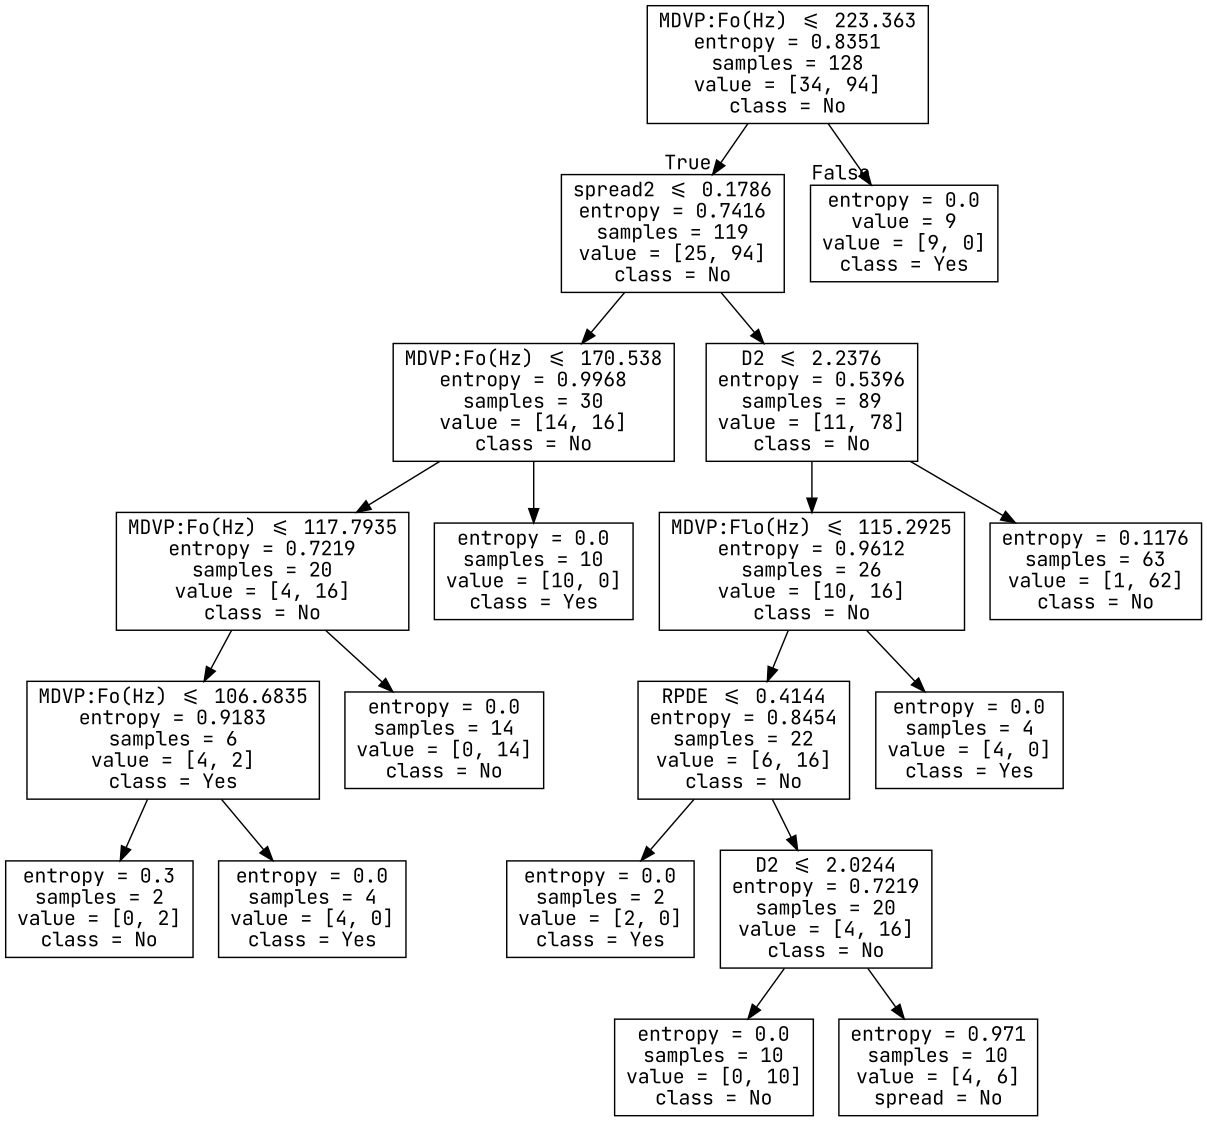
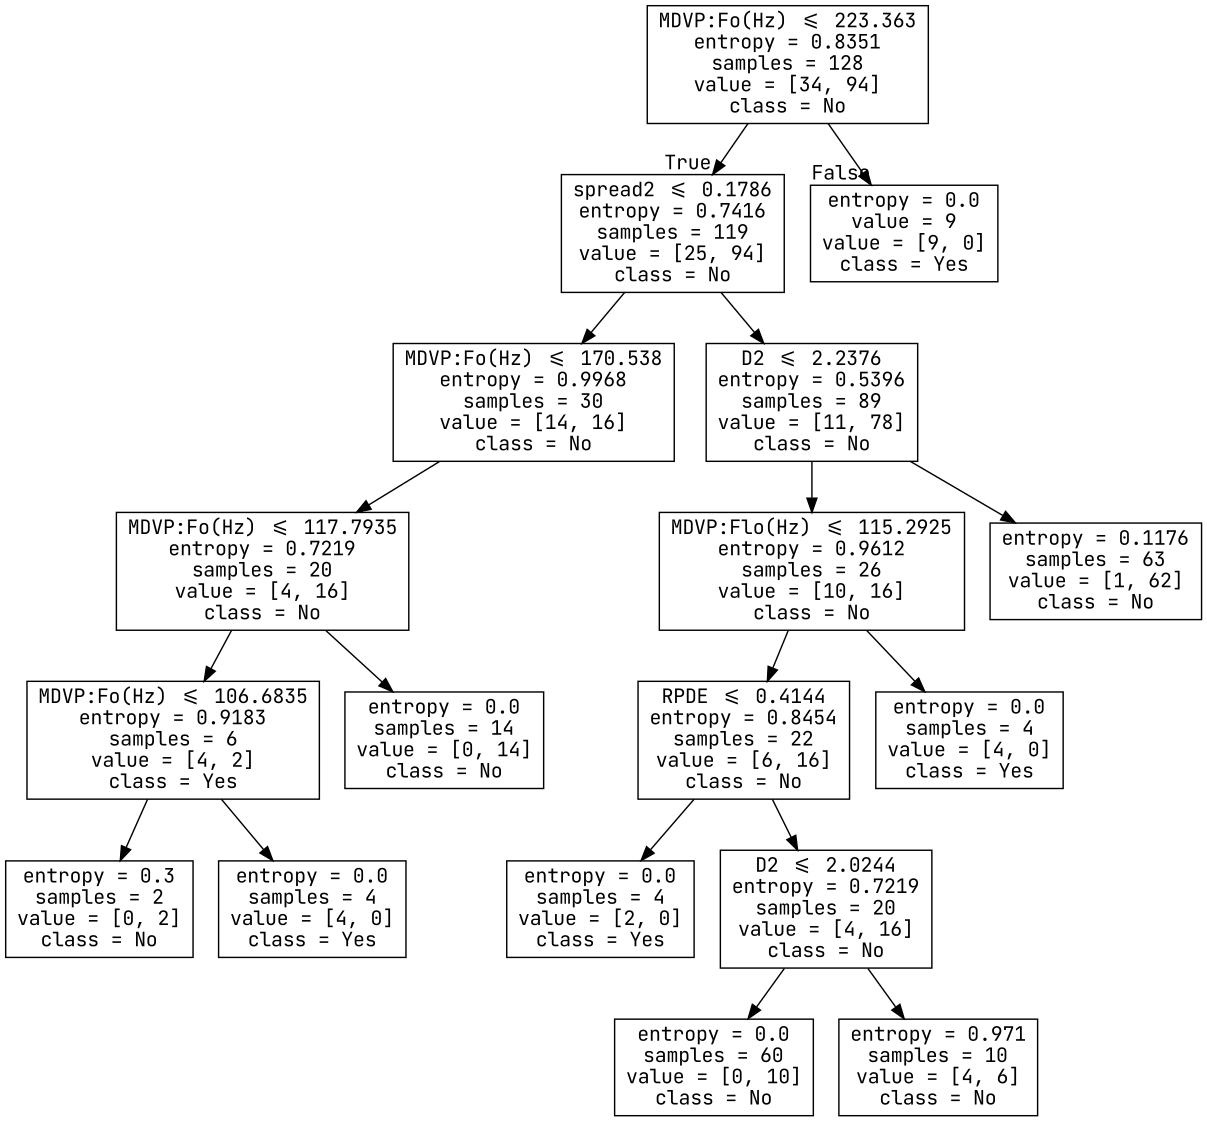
node "entropy = 0.0 samples = 10 value = [10, 0] class = Yes": removed
node "entropy = 0.0 samples = 2 value = [2, 0] class = Yes": label "entropy = 0.0 samples = 2 value = [2, 0] class = Yes" -> "entropy = 0.0 samples = 4 value = [2, 0] class = Yes"
node "entropy = 0.0 samples = 10 value = [0, 10] class = No": label "entropy = 0.0 samples = 10 value = [0, 10] class = No" -> "entropy = 0.0 samples = 60 value = [0, 10] class = No"
node "entropy = 0.971 samples = 10 value = [4, 6] spread = No": label "entropy = 0.971 samples = 10 value = [4, 6] spread = No" -> "entropy = 0.971 samples = 10 value = [4, 6] class = No"
